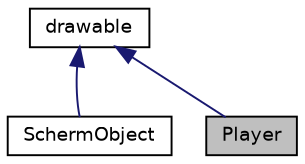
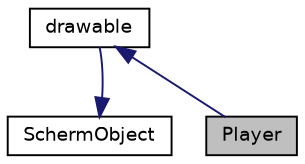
edge "SchermObject" -> "drawable": reversed
